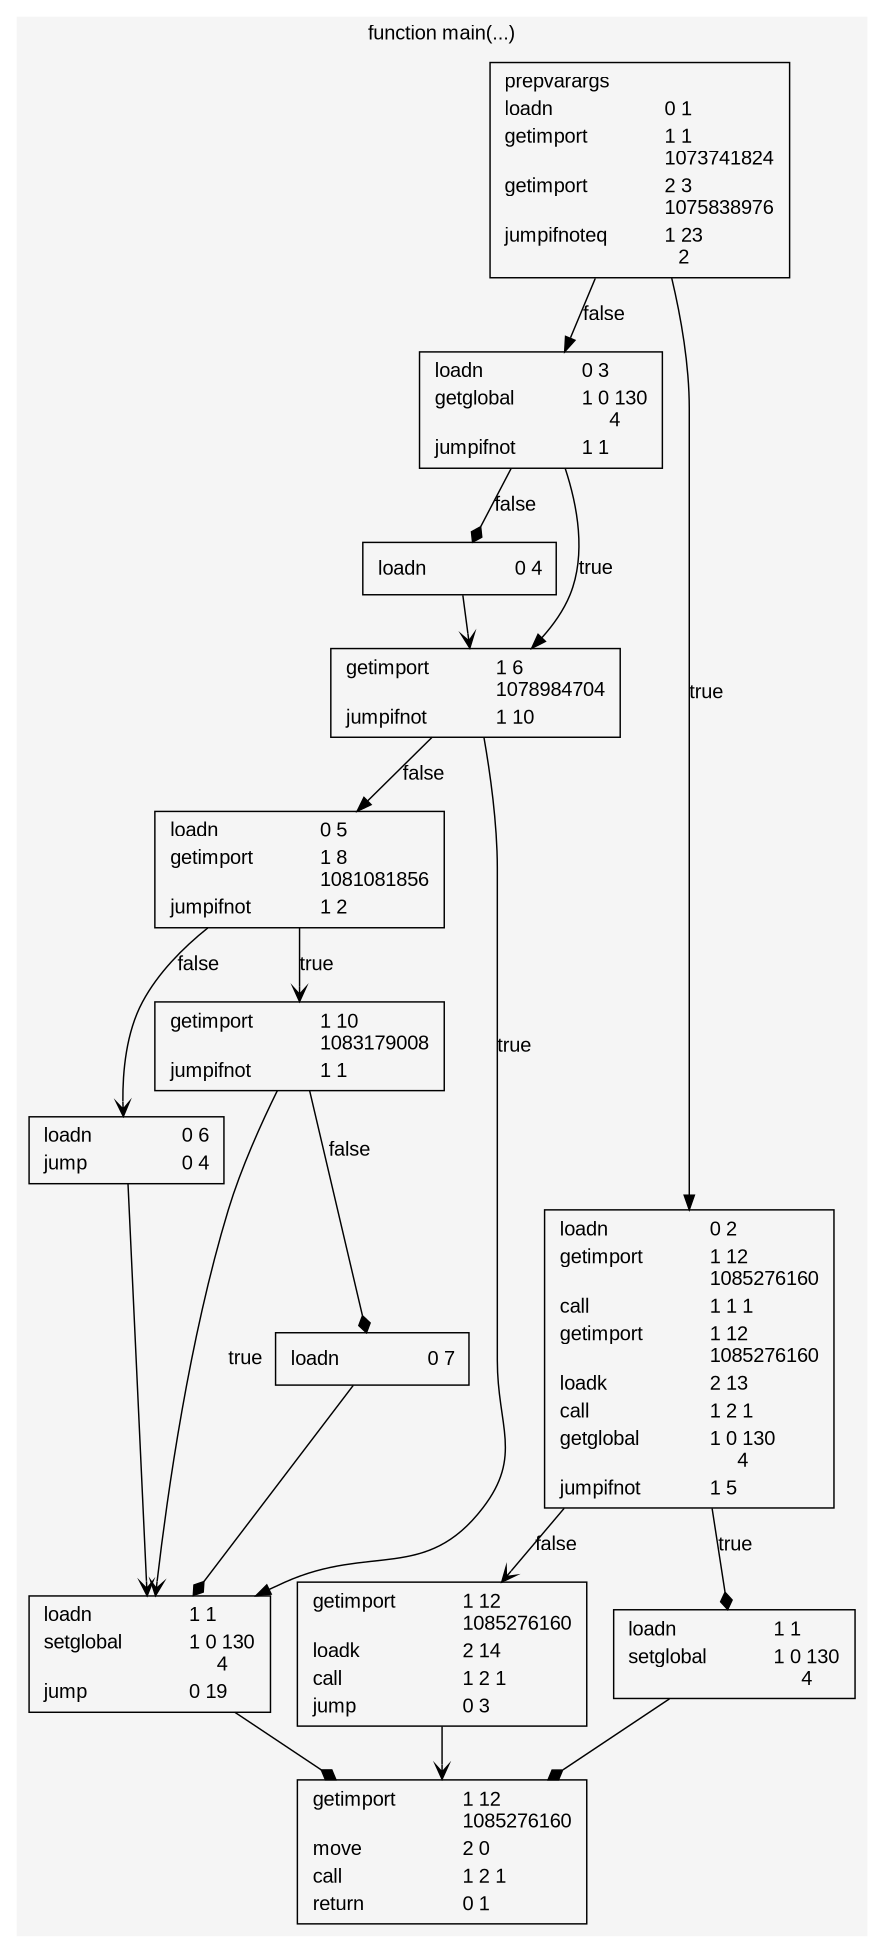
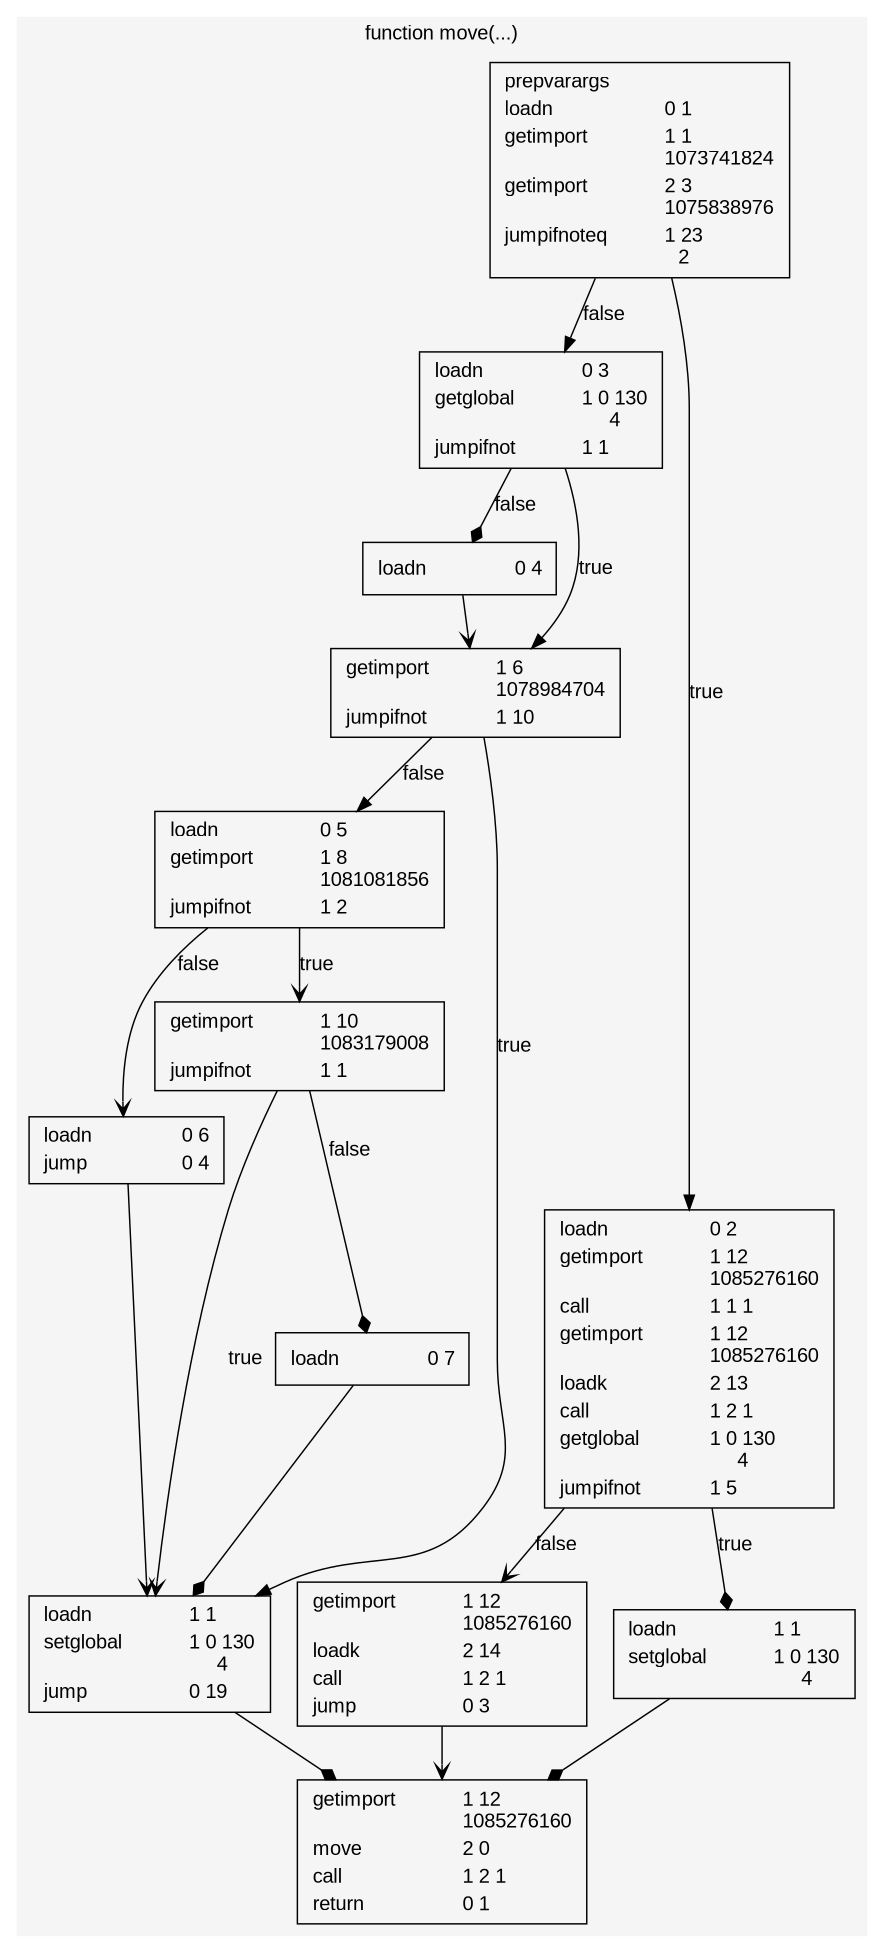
cluster "function main(...)": label "function main(...)" -> "function move(...)"
